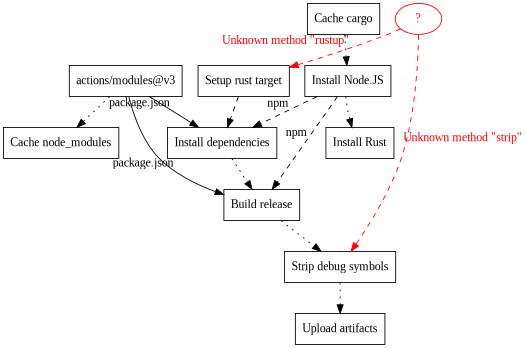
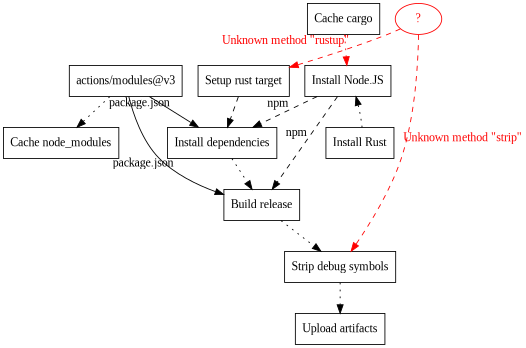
edge "Cache cargo" -> "Install Node.JS": color black -> red
edge "Install Node.JS" -> "Install Rust": reversed
